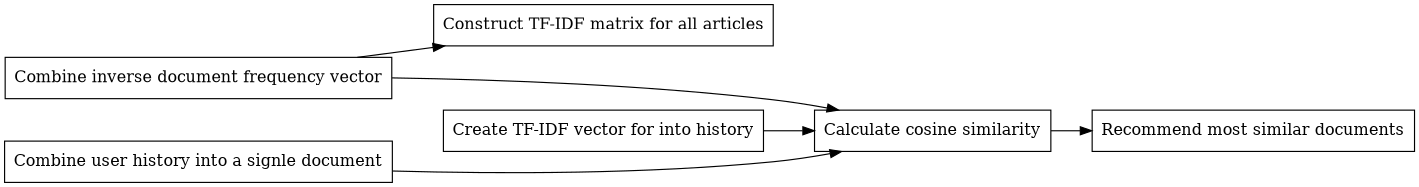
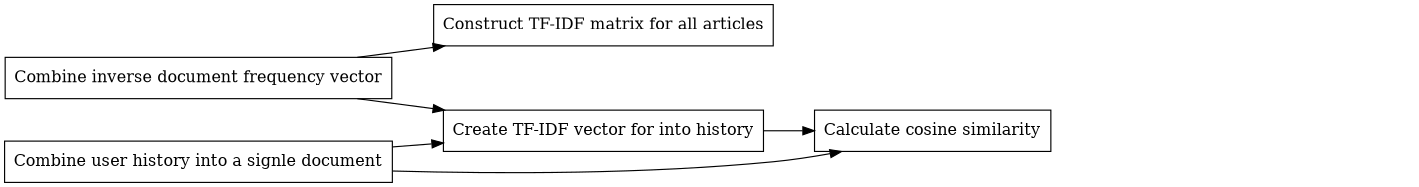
edge "Combine inverse document frequency vector" -> "Calculate cosine similarity": now "Combine inverse document frequency vector" -> "Create TF-IDF vector for into history"
node "Recommend most similar documents": removed
edge "Combine user history into a signle document" -> "Create TF-IDF vector for into history": added
